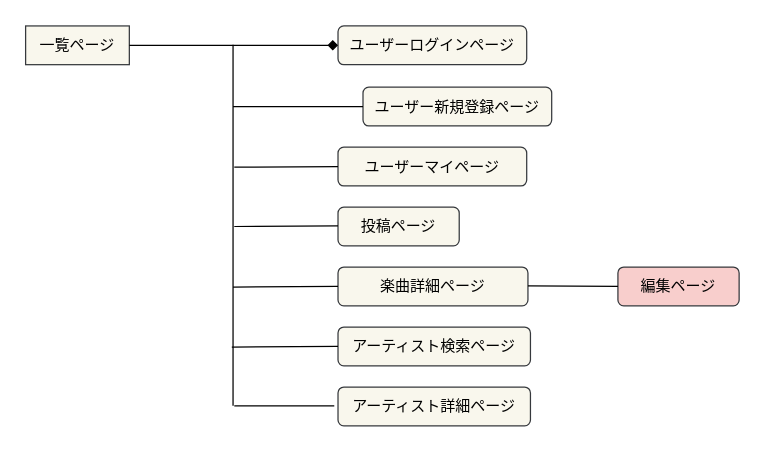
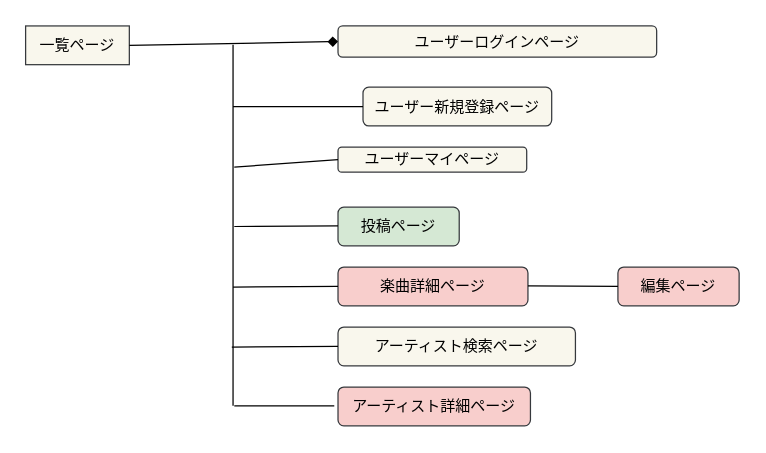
node "ユーザーログインページ": size 189x39 -> 319x31
node "ユーザーマイページ": size 189x39 -> 189x25
node "投稿ページ": fillcolor #f9f7ed -> #d5e8d4
node "楽曲詳細ページ": fillcolor #f9f7ed -> #f8cecc
node "アーティスト検索ページ": size 193x39 -> 238x39
node "アーティスト詳細ページ": fillcolor #f9f7ed -> #f8cecc
